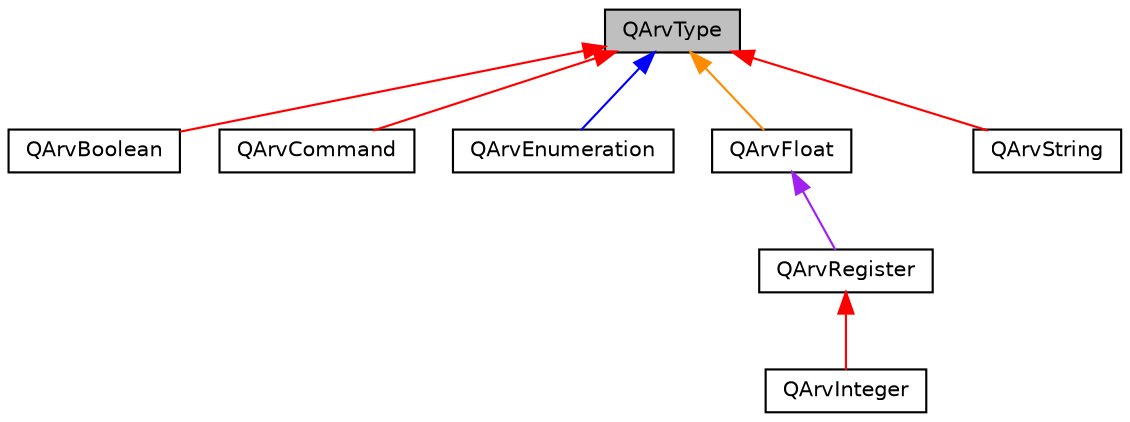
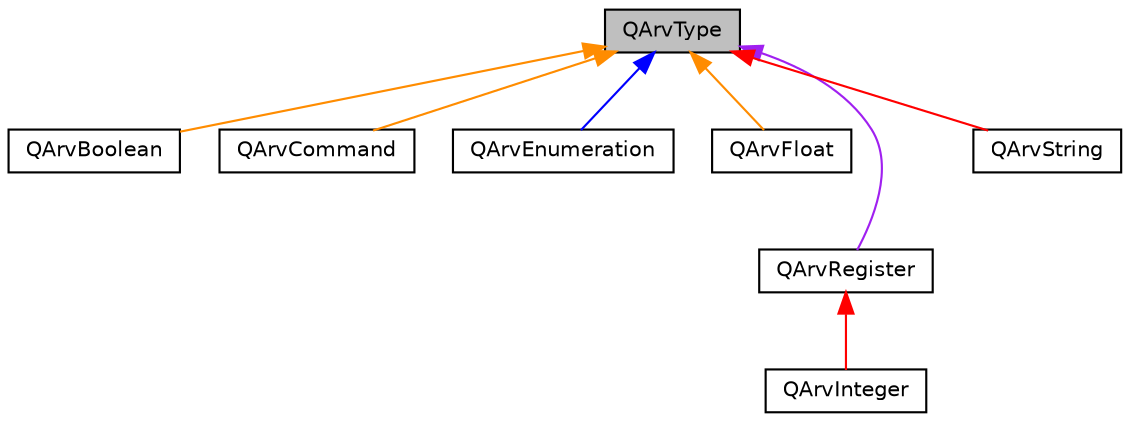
edge "QArvBoolean" -> "QArvType": color red -> darkorange
edge "QArvCommand" -> "QArvType": color red -> darkorange
edge "QArvRegister" -> "QArvFloat": now "QArvRegister" -> "QArvType"
